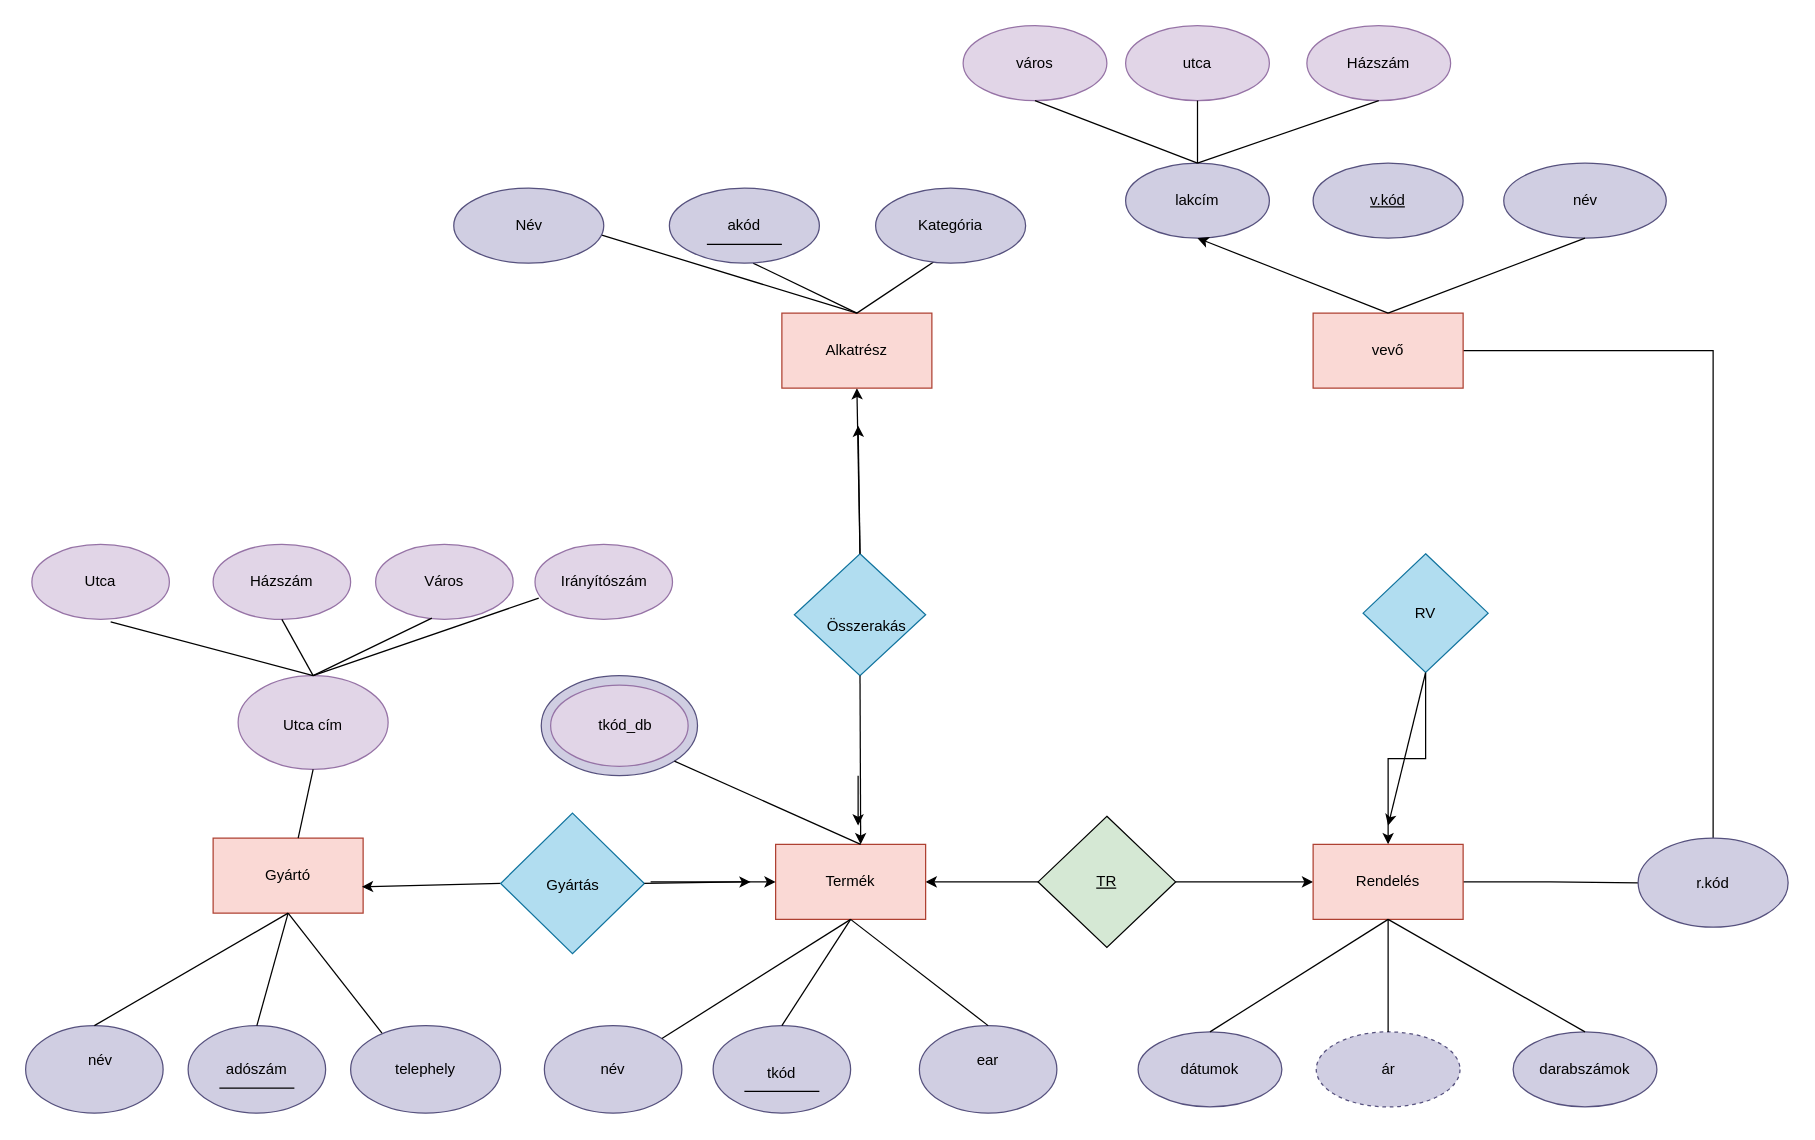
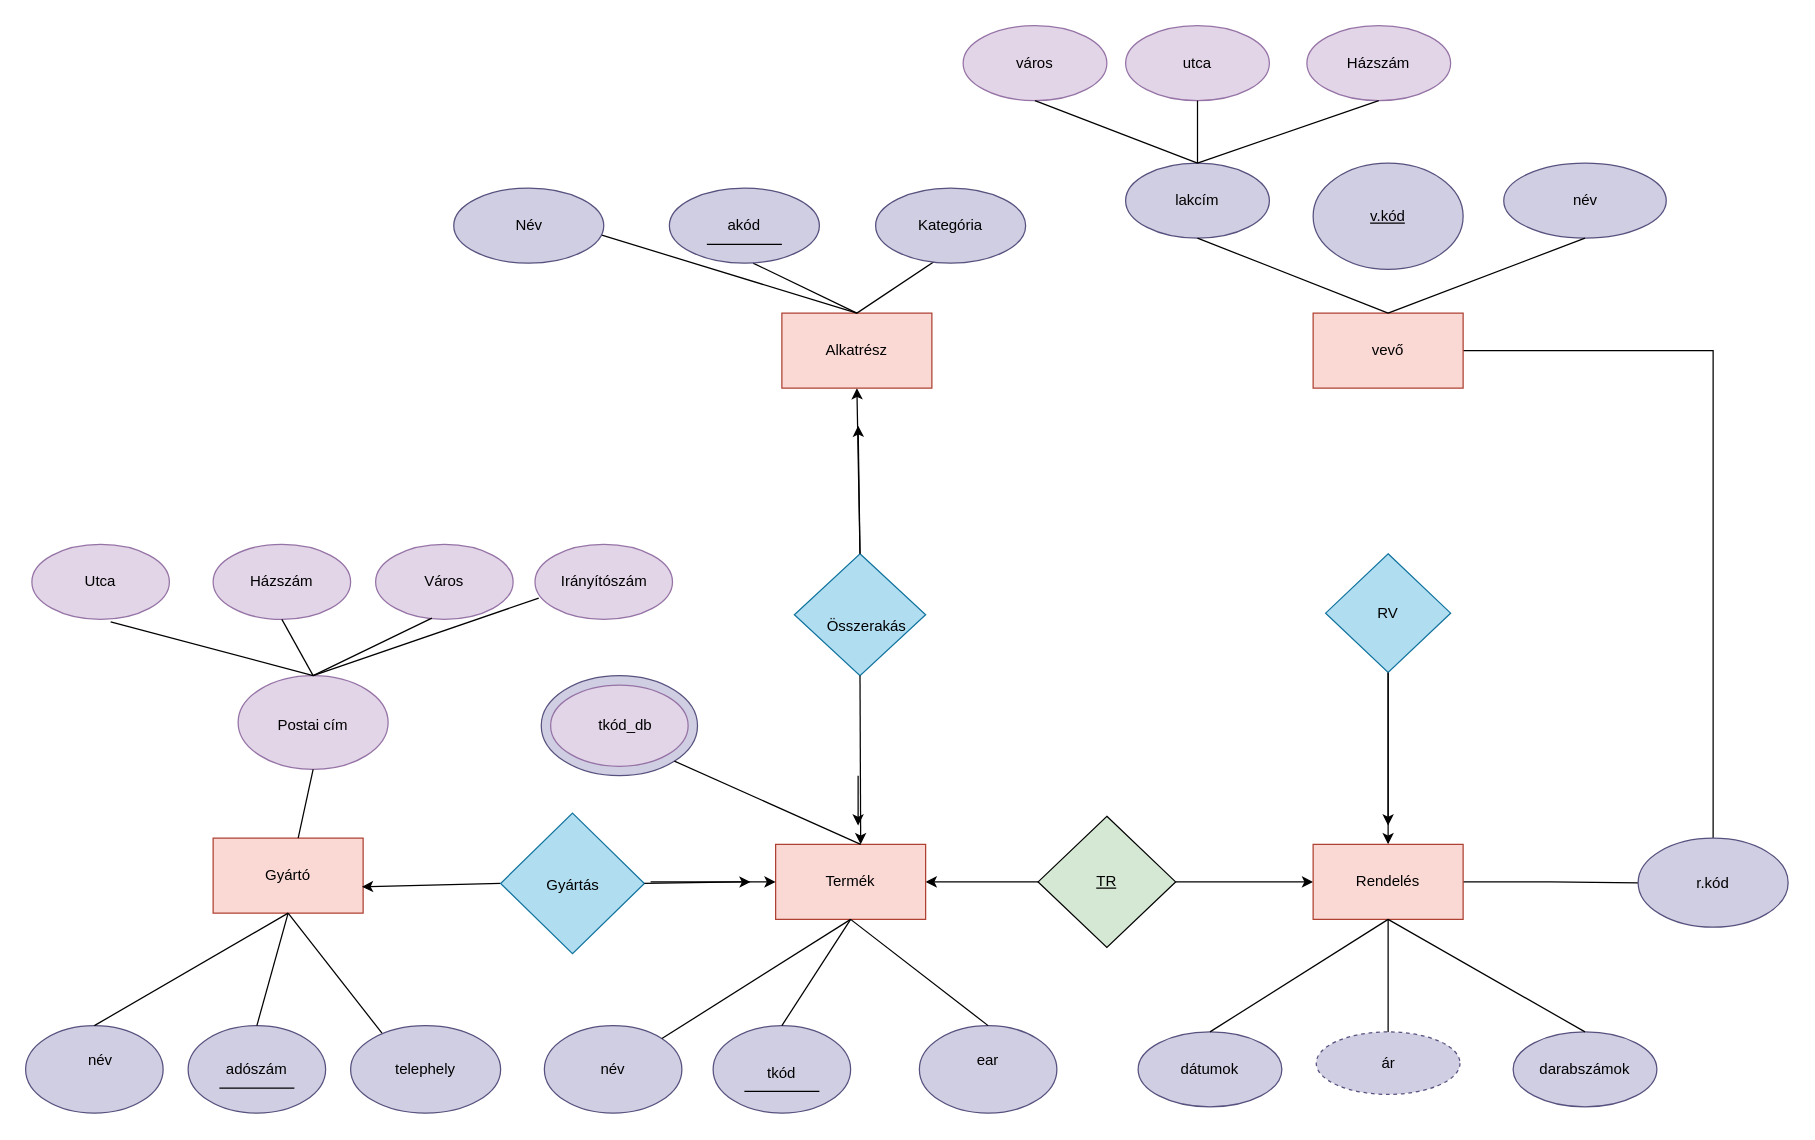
node "v.kód": size 150x75 -> 150x106
edge "vevő" -> "lakcím": arrowhead classic -> none
node "RV": moved (1426, 613) -> (1388, 613)
node "Utca cím": label "Utca cím" -> "Postai cím"
node "ár": size 144x75 -> 144x63
